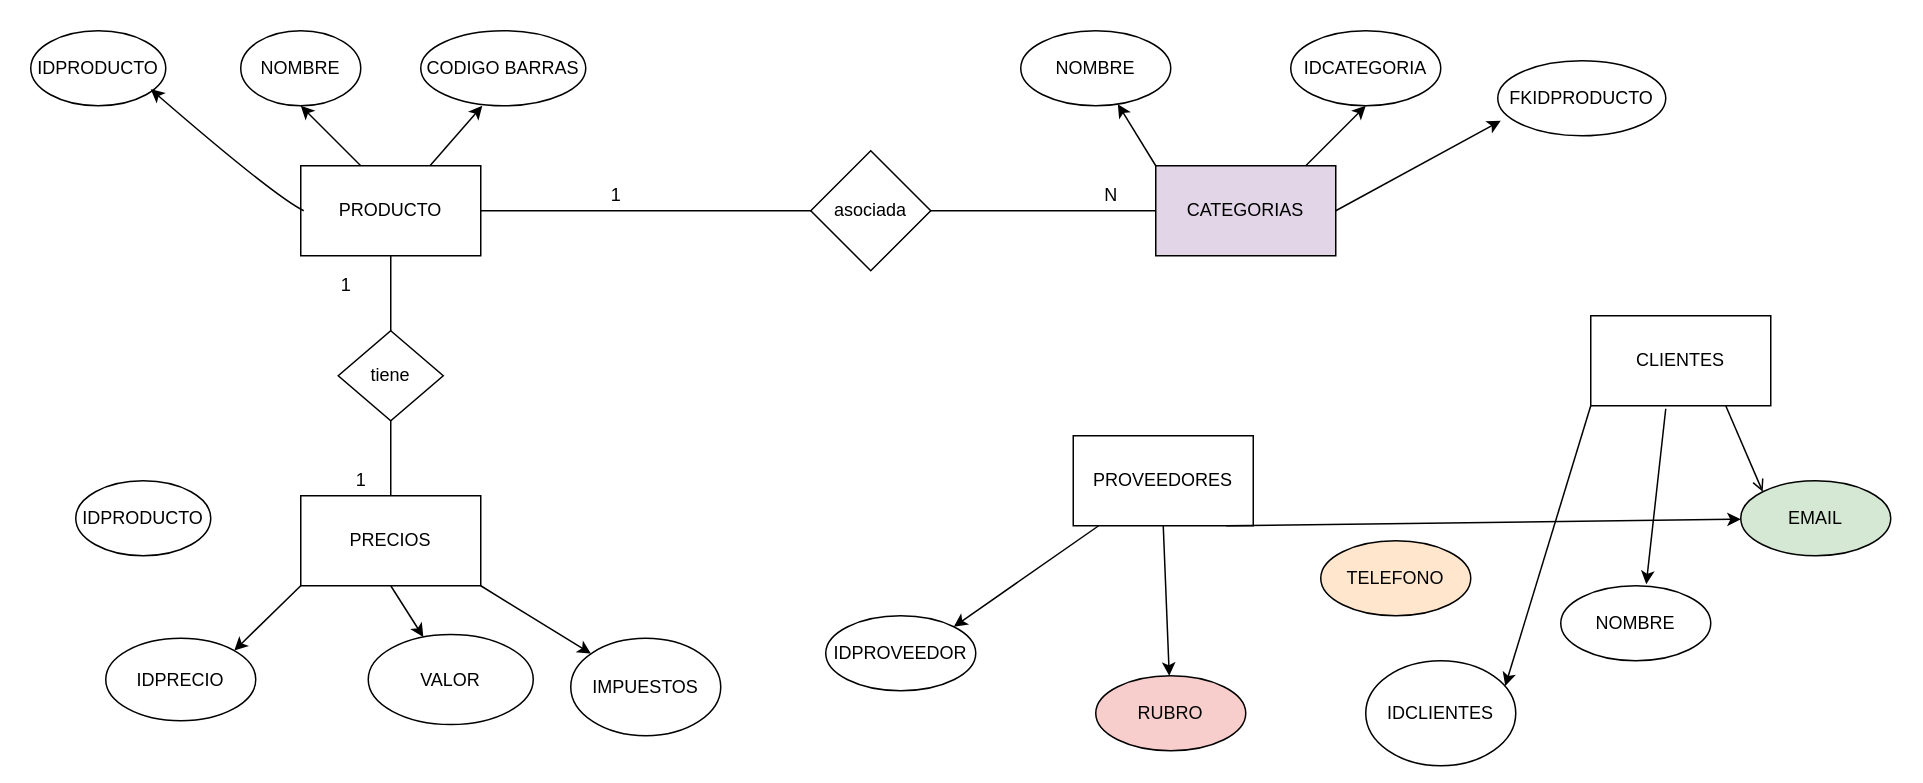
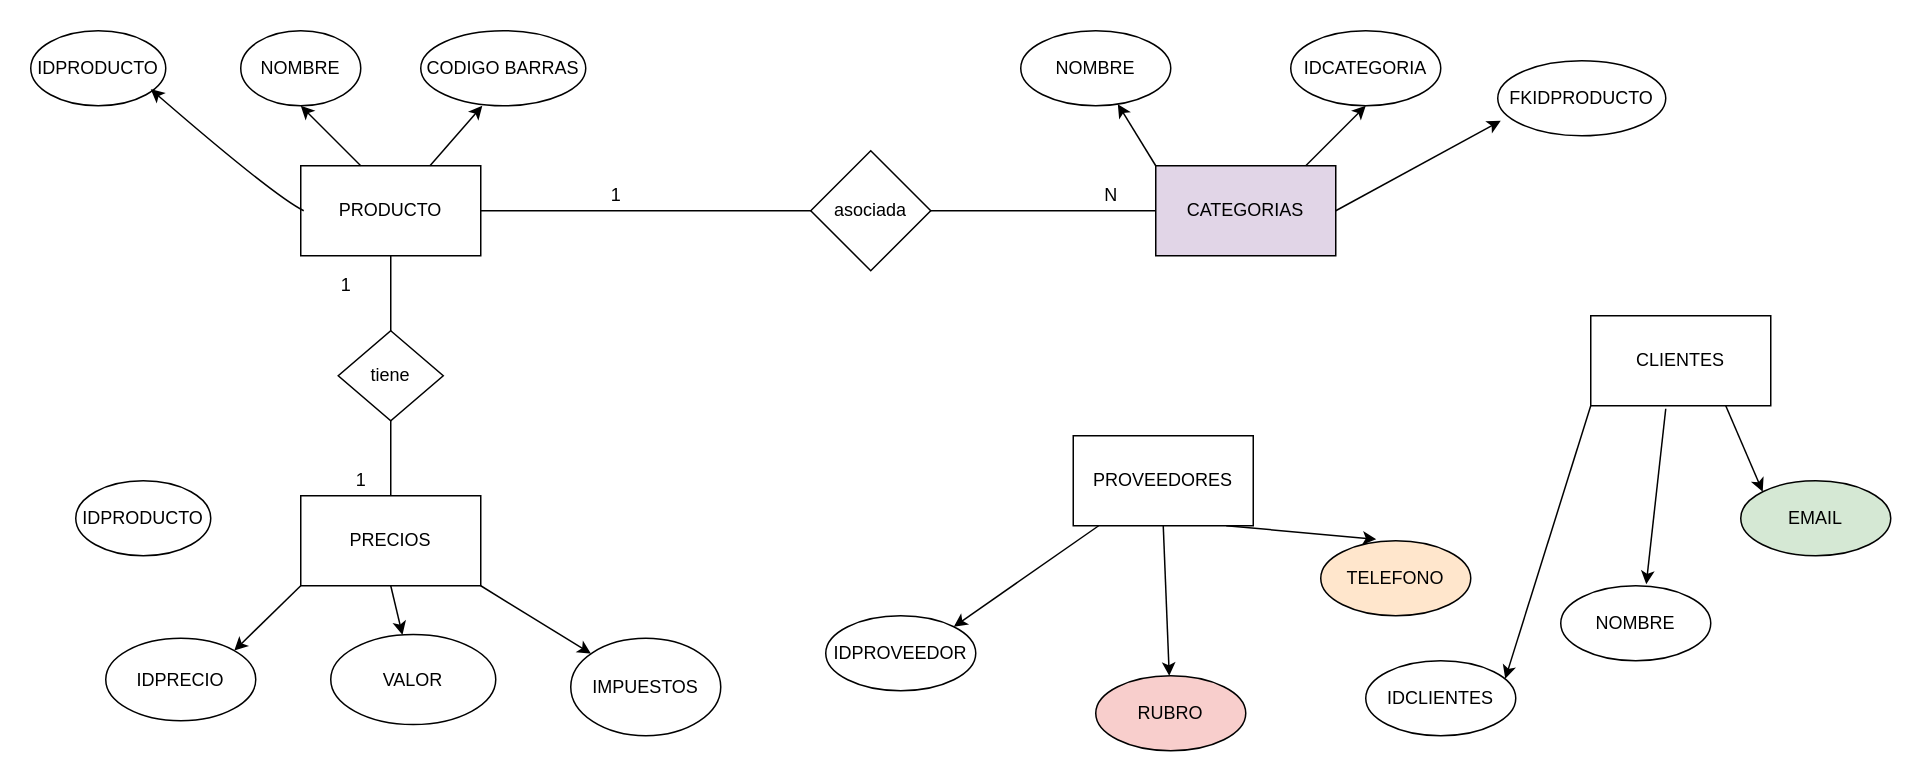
edge "CLIENTES" -> "EMAIL": arrowhead open -> classic
edge "PROVEEDORES" -> "EMAIL": now "PROVEEDORES" -> "TELEFONO"
node "VALOR": moved (451, 680) -> (413, 680)
node "IDCLIENTES": size 150x105 -> 150x75
